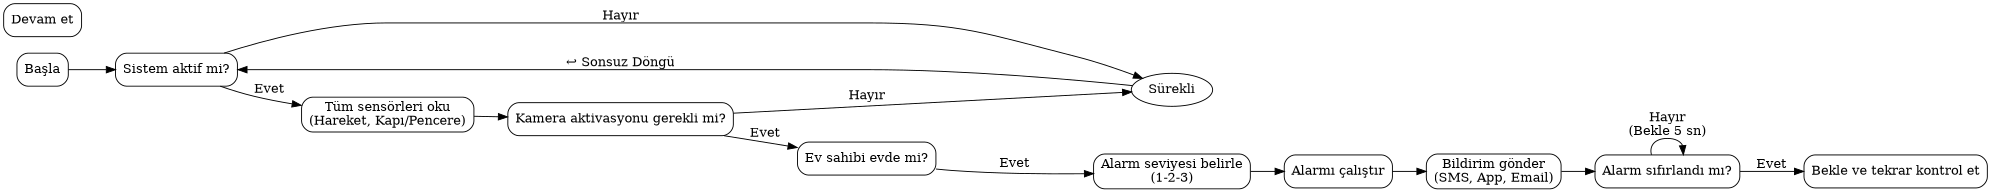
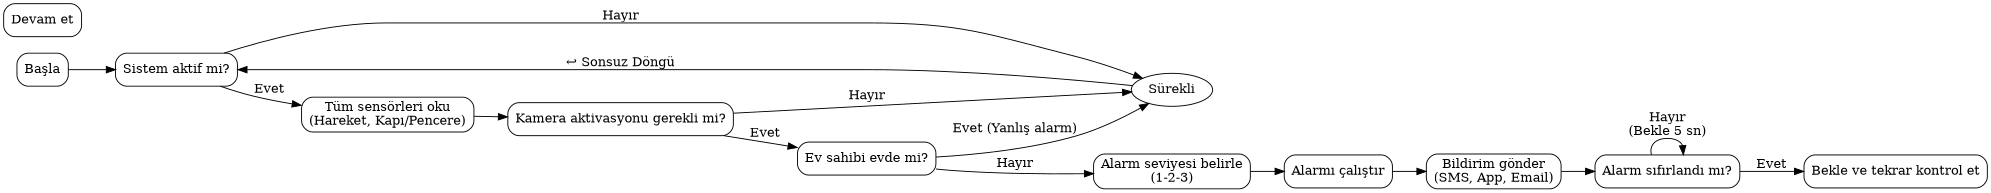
edge "Ev sahibi evde mi?" -> "Sürekli": added, label "Evet (Yanlış alarm)"
edge "Ev sahibi evde mi?" -> "Alarm seviyesi belirle (1-2-3)": label "Evet" -> "Hayır"
